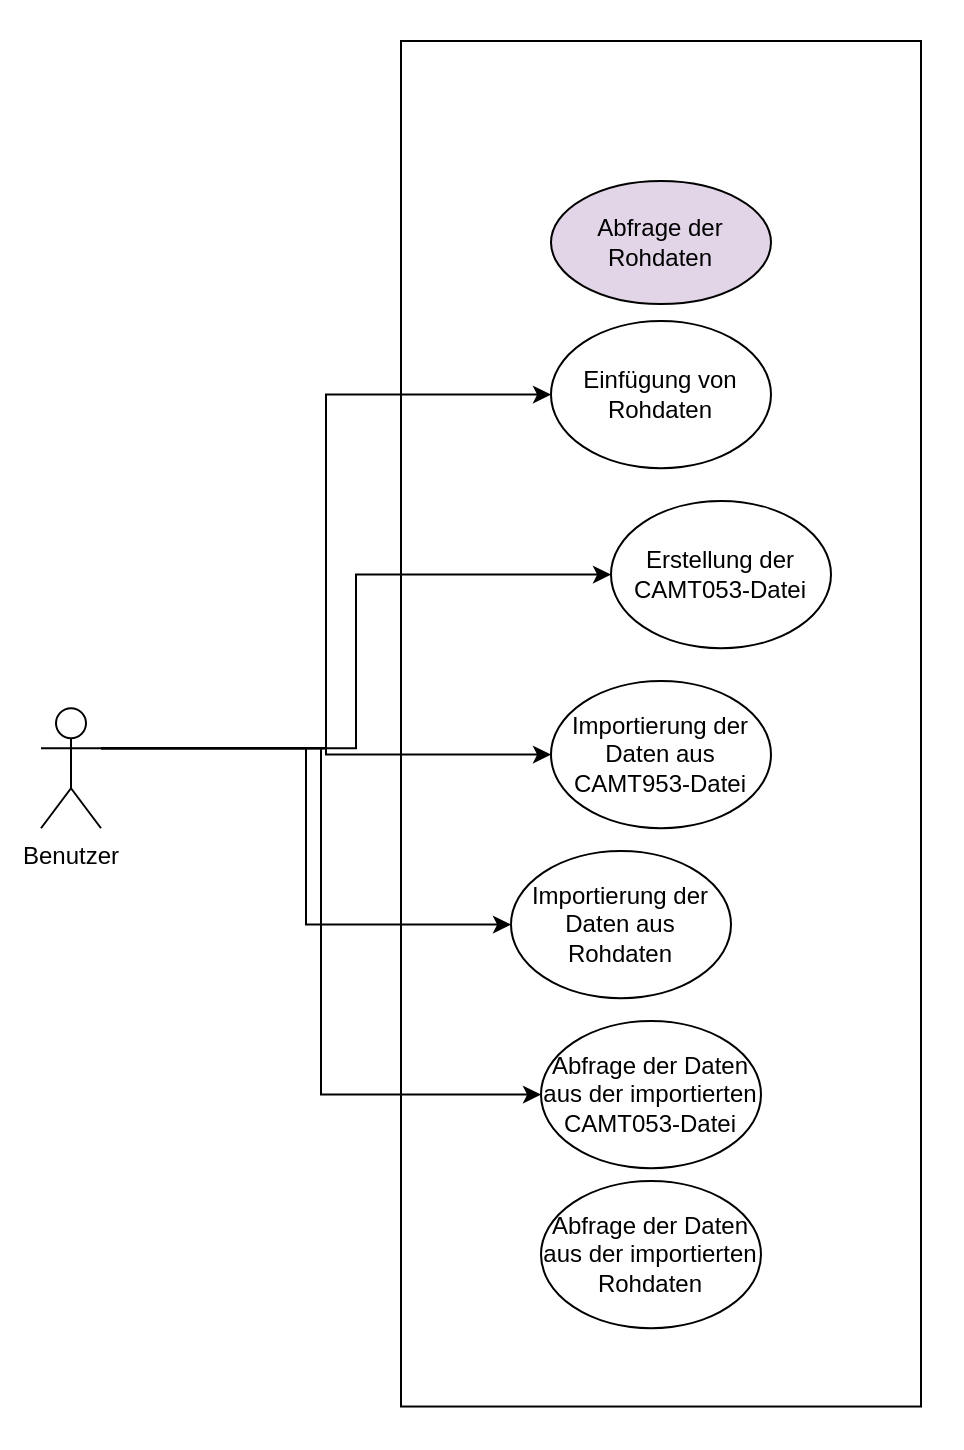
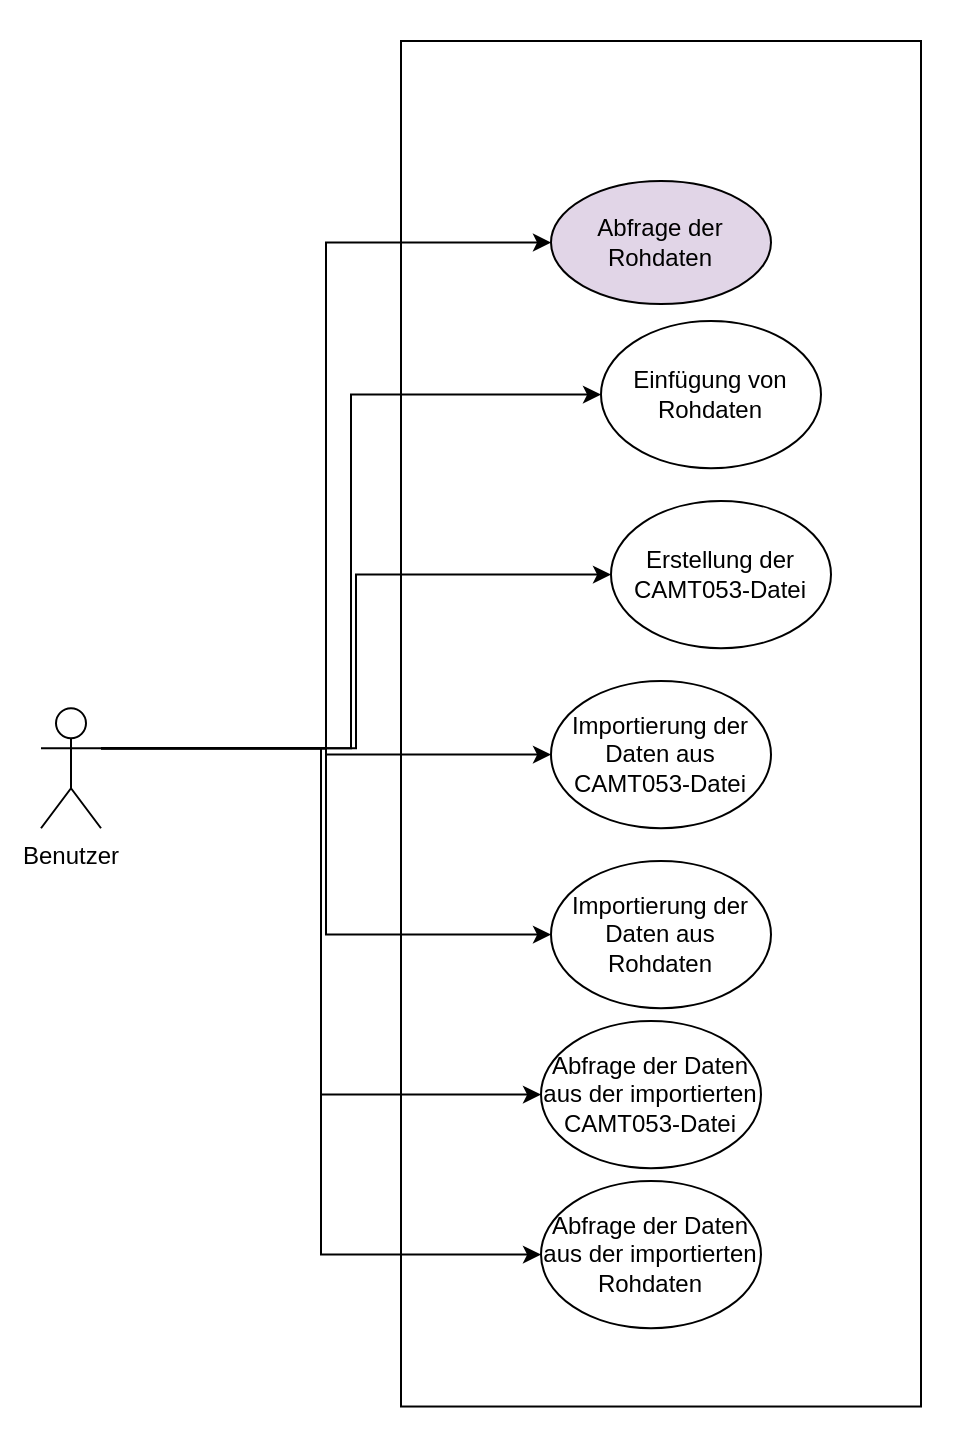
edge "Benutzer" -> "Abfrage der Rohdaten": added
node "Einfügung von Rohdaten": moved (661, 395) -> (711, 395)
node "Importierung der Daten aus CAMT953-Datei": label "Importierung der Daten aus CAMT953-Datei" -> "Importierung der Daten aus CAMT053-Datei"
node "Importierung der Daten aus Rohdaten": moved (621, 925) -> (661, 935)
edge "Benutzer" -> "Abfrage der Daten aus der importierten Rohdaten": added
